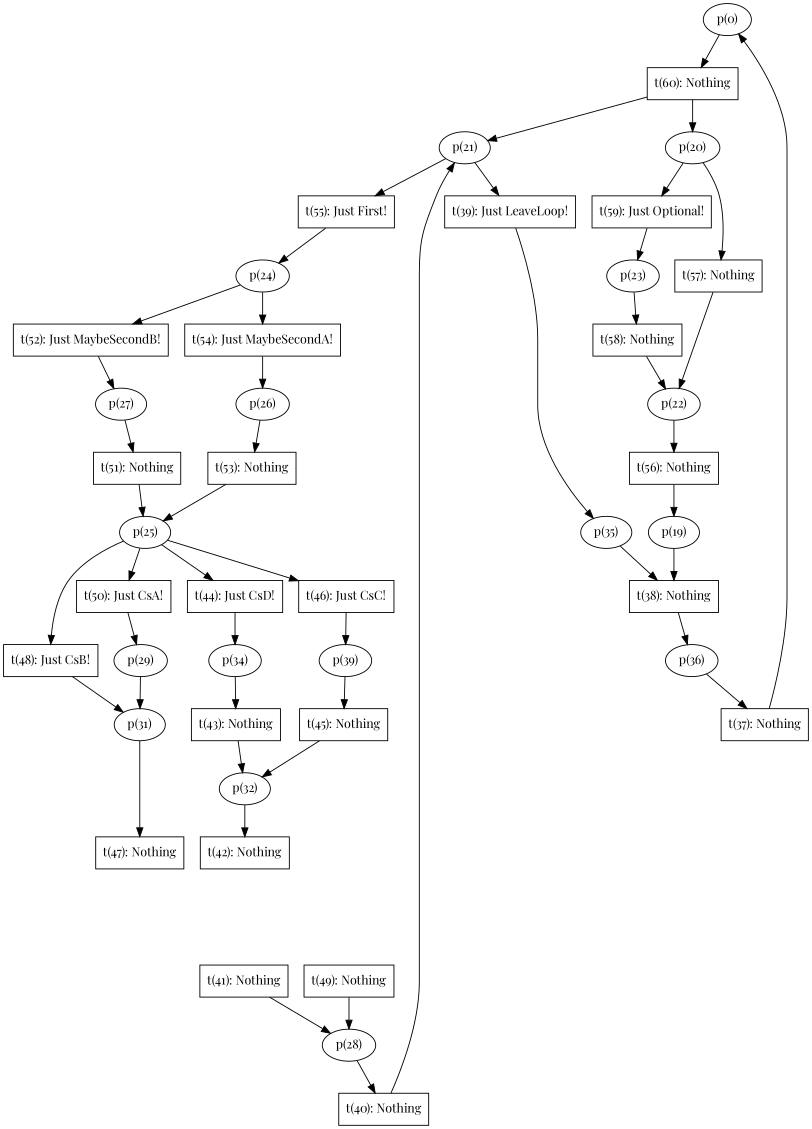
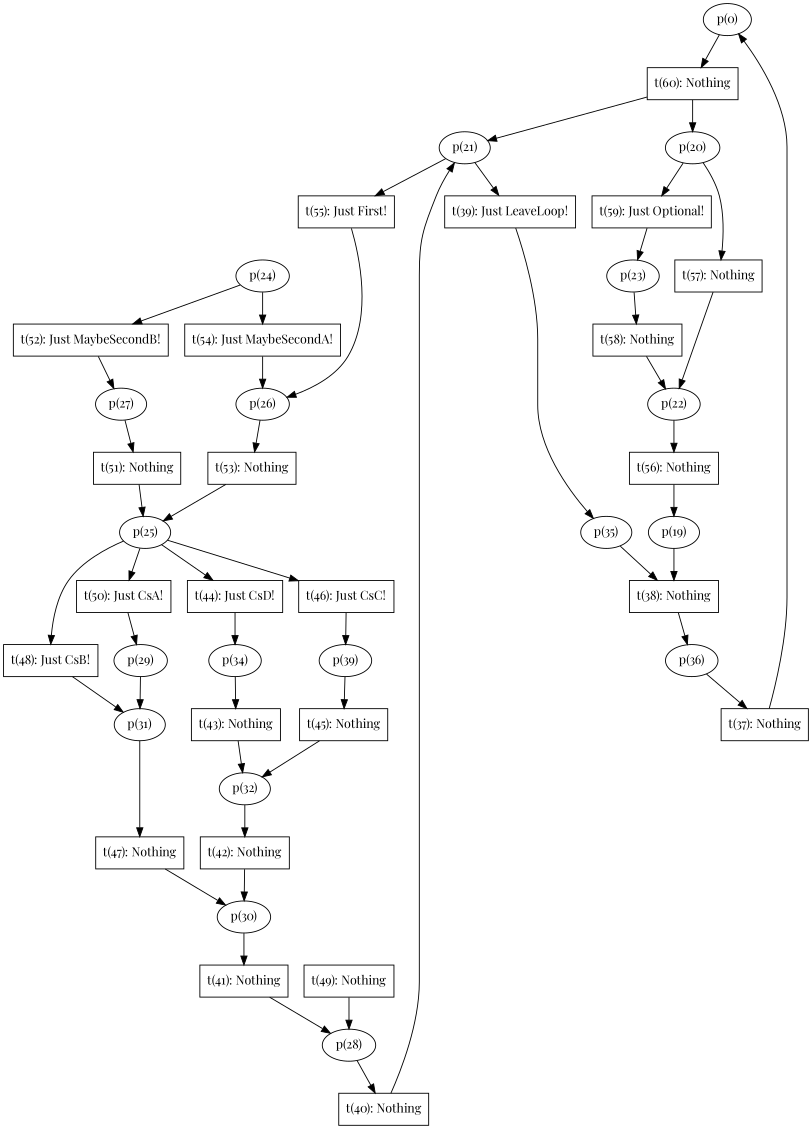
edge "t(55): Just First!" -> "p(24)": now "t(55): Just First!" -> "p(26)"
node "p(30)": added
